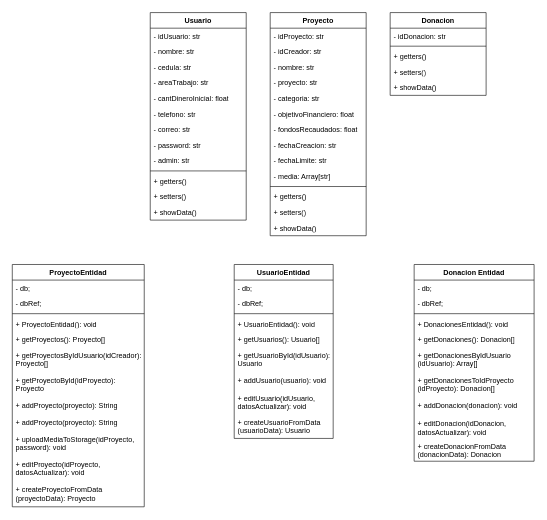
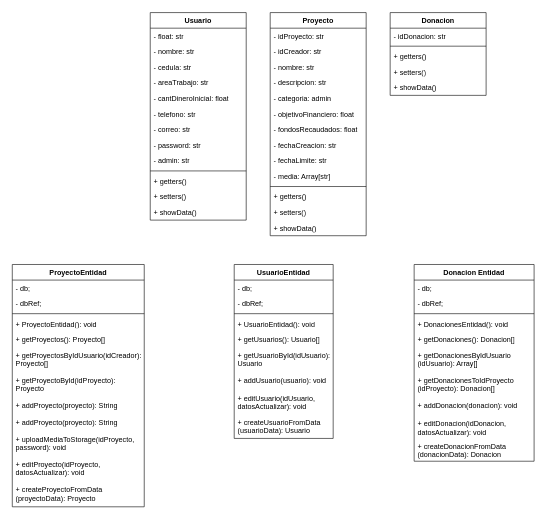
node "- idUsuario: str": label "- idUsuario: str" -> "- float: str"
node "- proyecto: str": label "- proyecto: str" -> "- descripcion: str"
node "- categoria: str": label "- categoria: str" -> "- categoria: admin"
